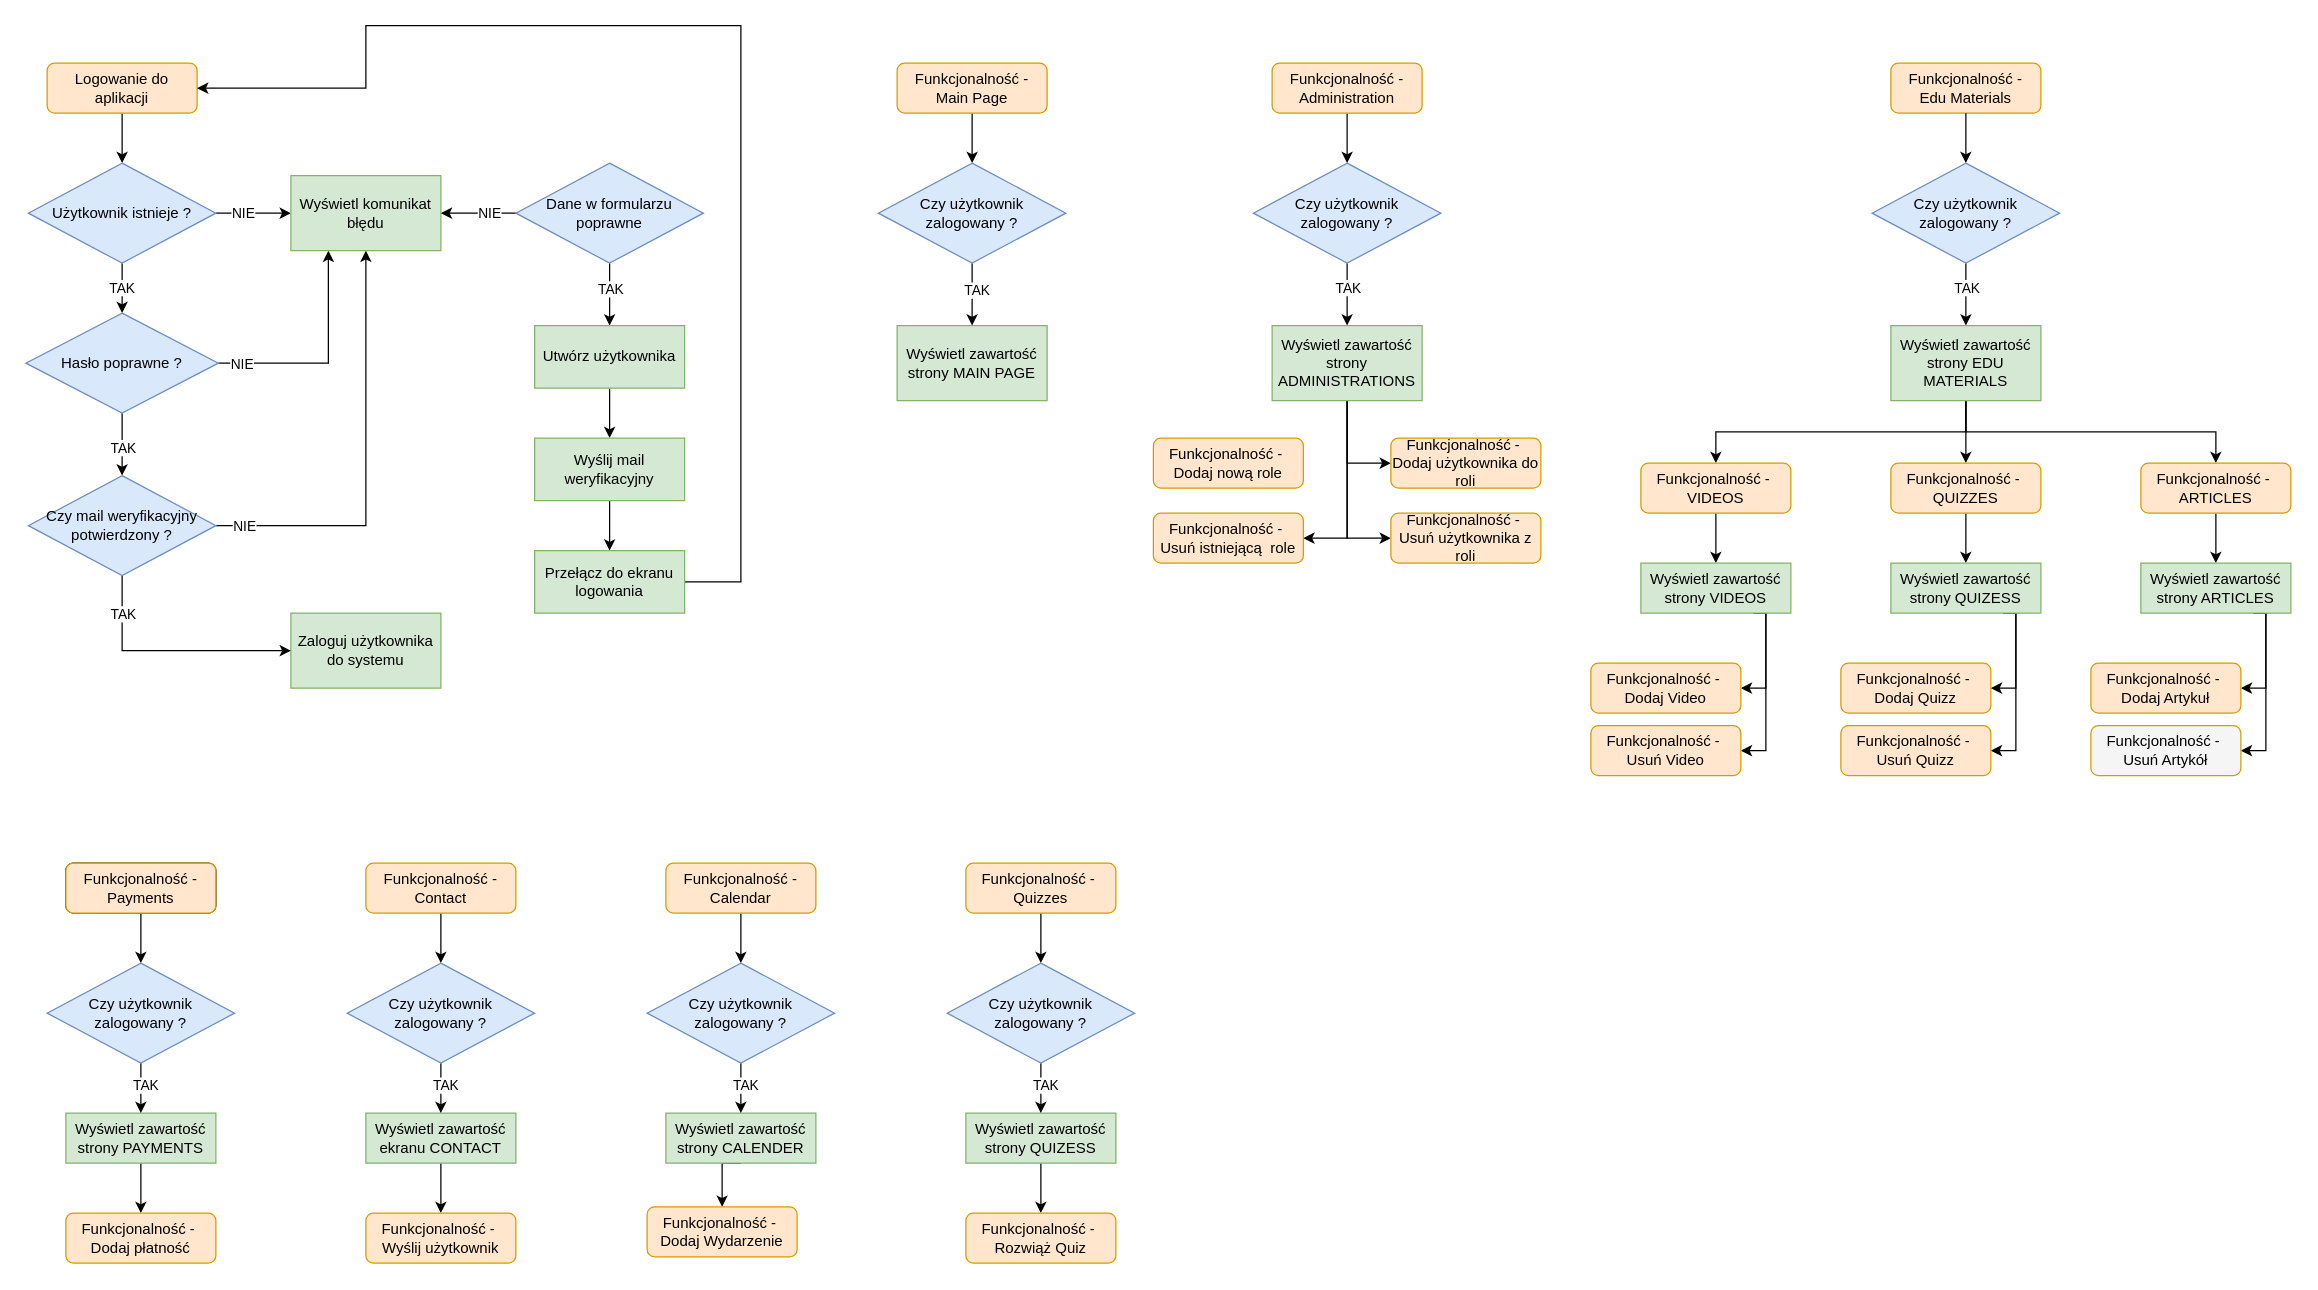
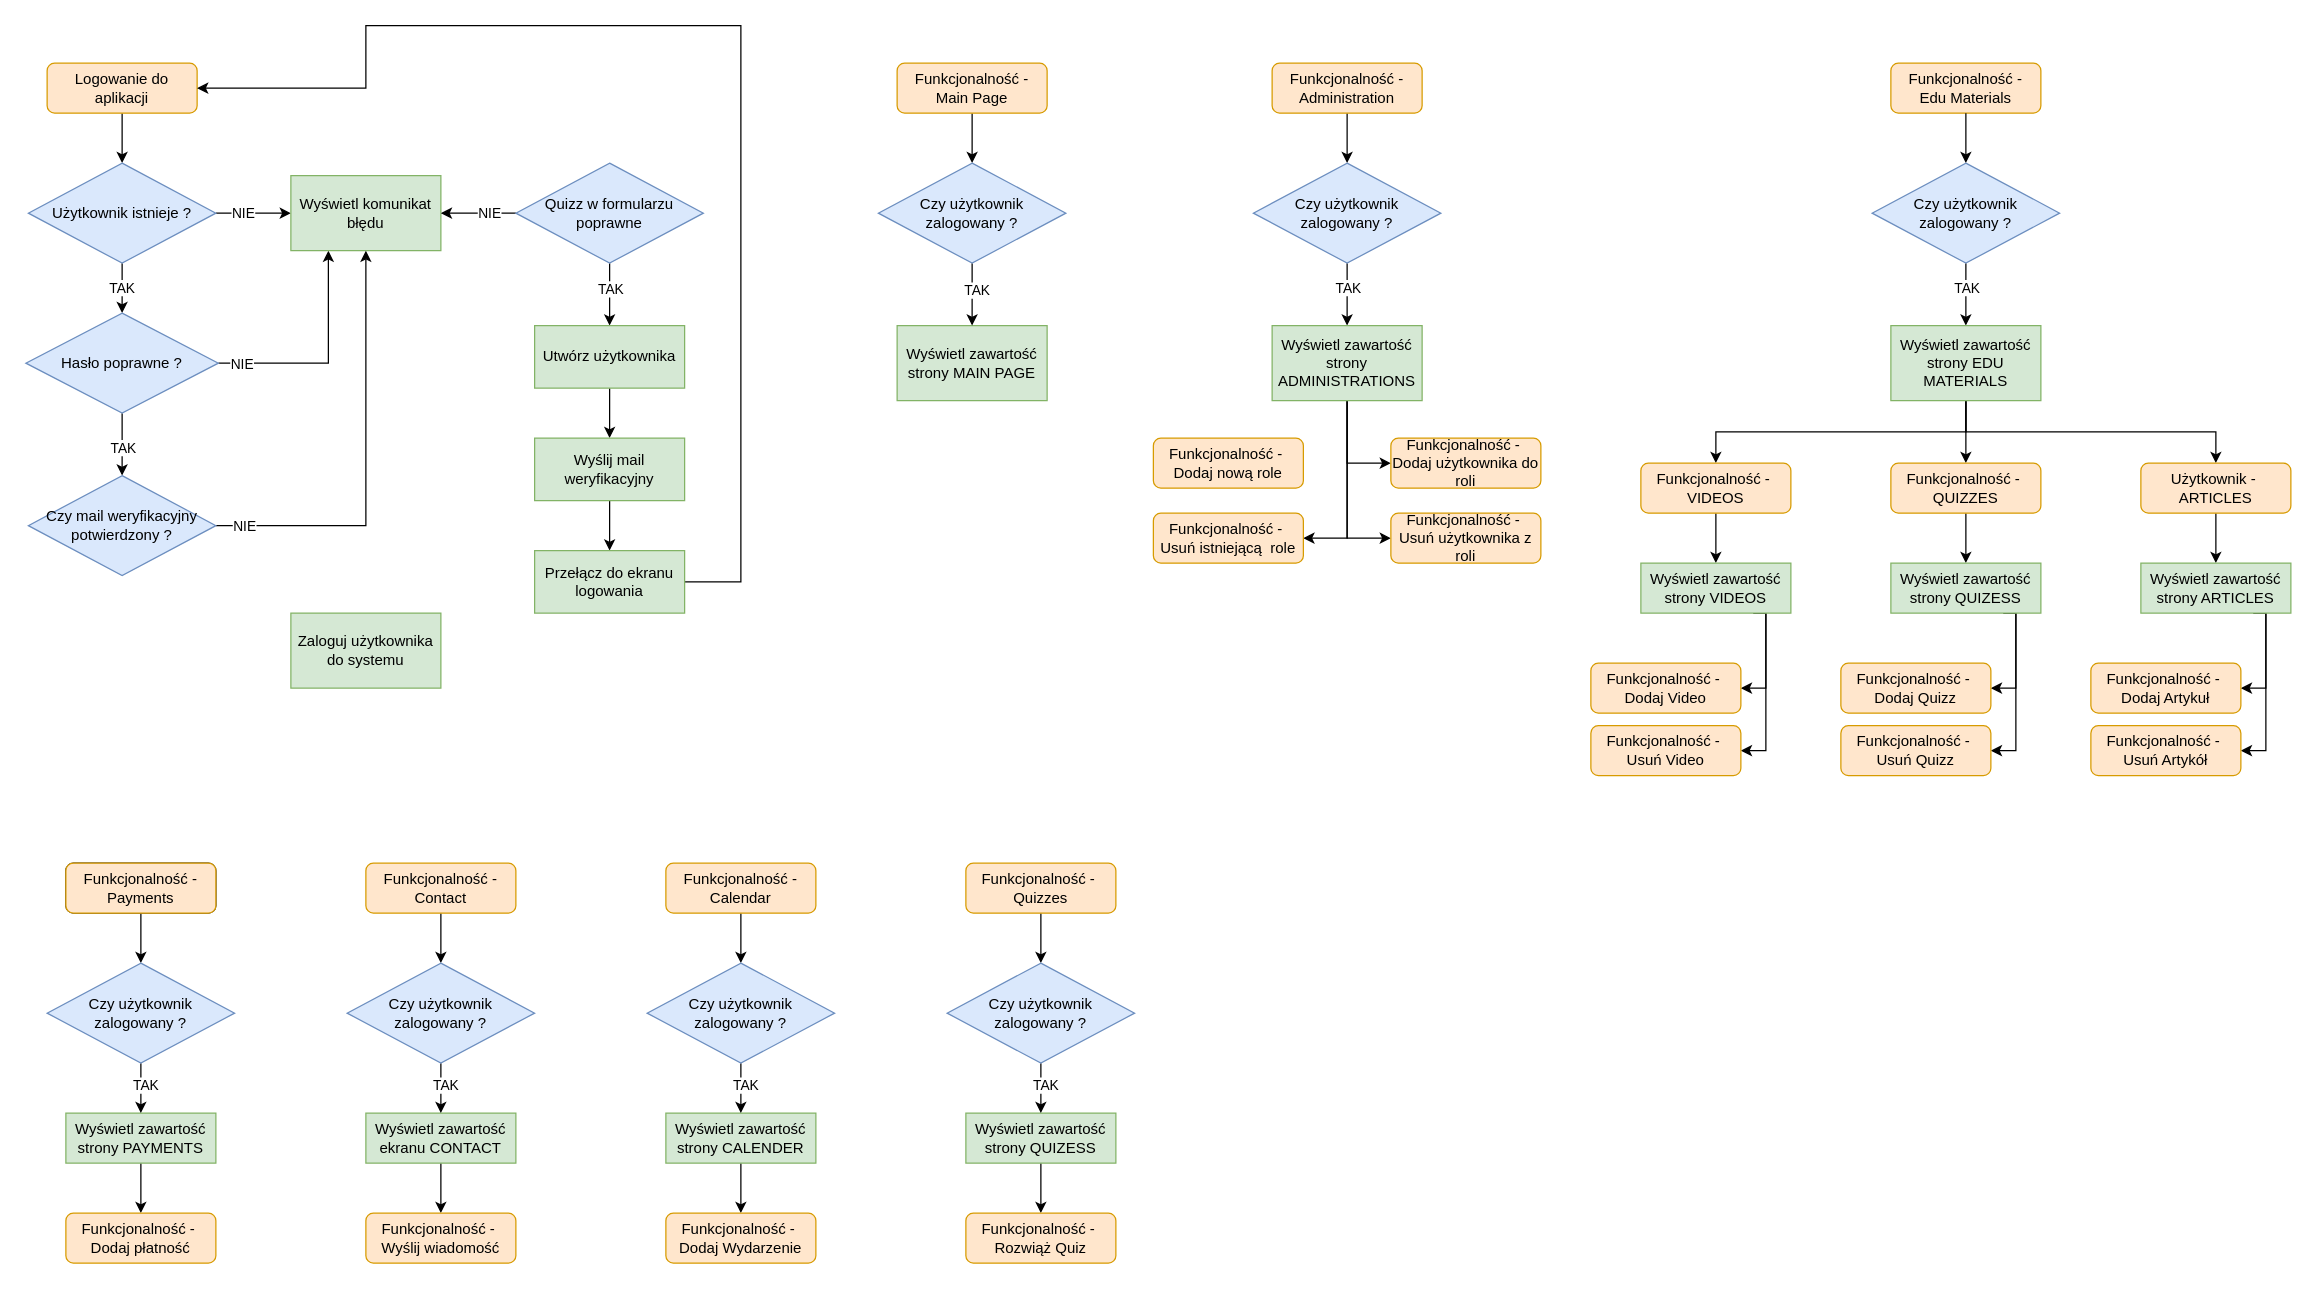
node "Dane w formularzu poprawne": label "Dane w formularzu poprawne" -> "Quizz w formularzu poprawne"
node "Funkcjonalność - ARTICLES": label "Funkcjonalność - ARTICLES" -> "Użytkownik - ARTICLES"
edge "Czy mail weryfikacyjny potwierdzony ?" -> "Zaloguj użytkownika do systemu": removed, label "TAK"
node "Funkcjonalność - Usuń Artykół": fillcolor #f5f5f5 -> #ffe6cc
node "Funkcjonalność - Dodaj Wydarzenie": moved (722, 1232) -> (741, 1238)
node "Funkcjonalność - Wyślij użytkownik": label "Funkcjonalność - Wyślij użytkownik" -> "Funkcjonalność - Wyślij wiadomość"
